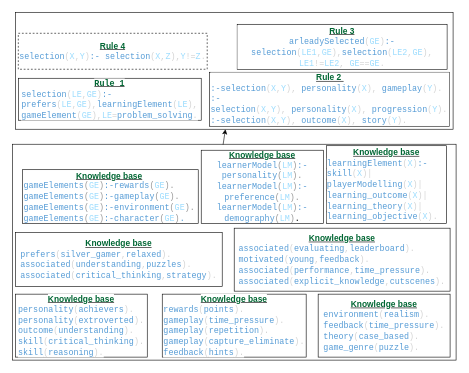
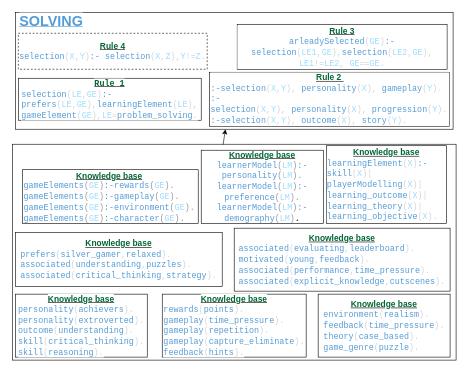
node "SOLVING": added
